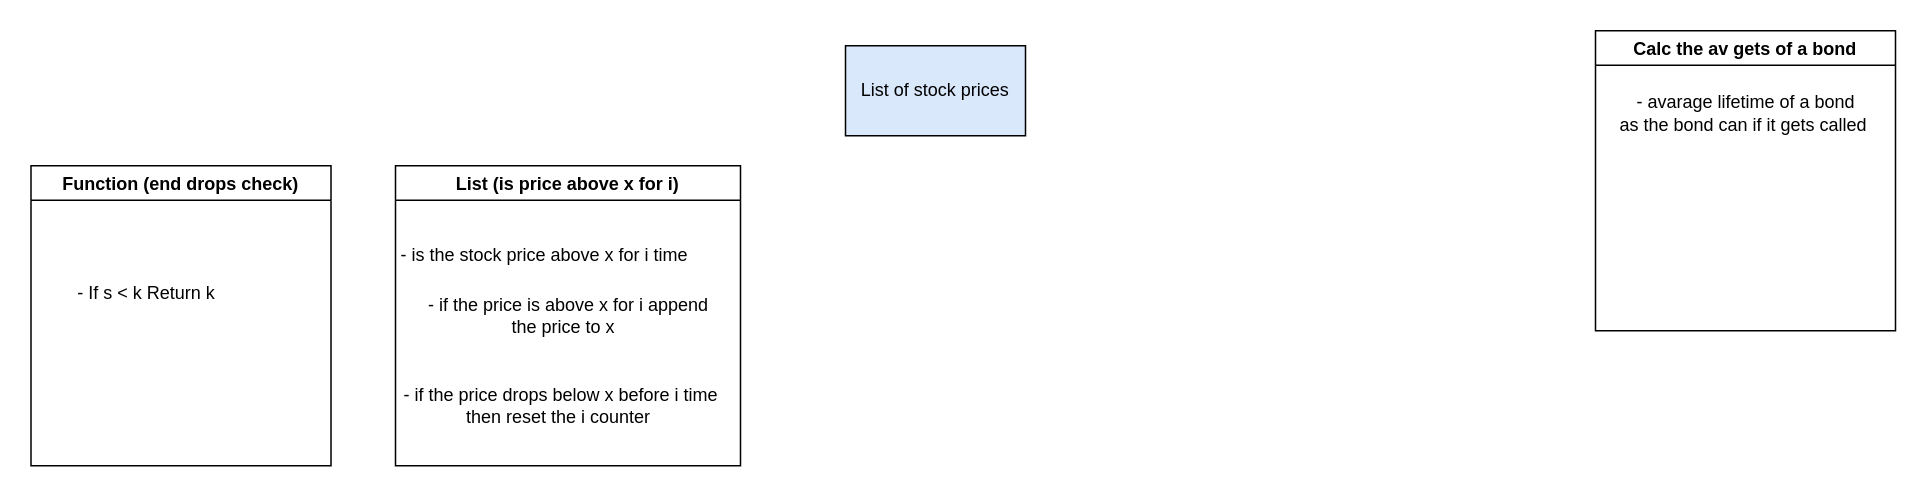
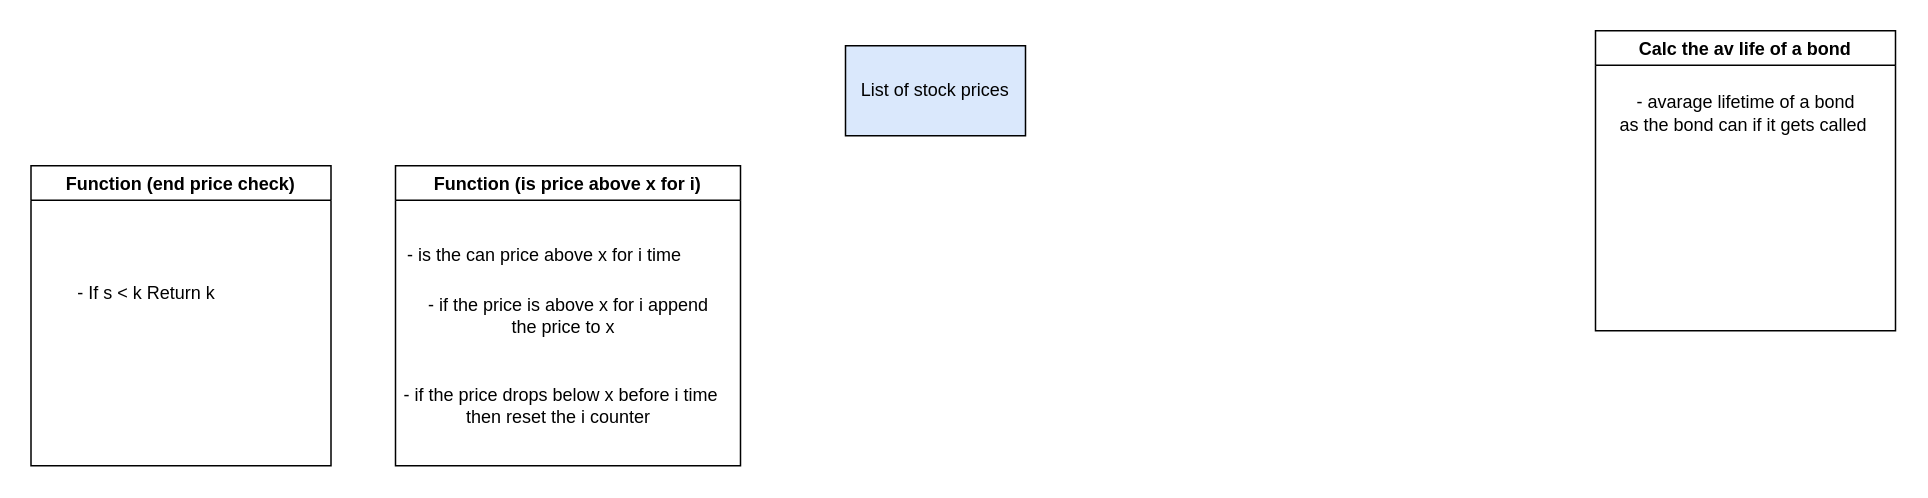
node "Calc the av gets of a bond": label "Calc the av gets of a bond" -> "Calc the av life of a bond"
node "Function (end drops check)": label "Function (end drops check)" -> "Function (end price check)"
node "List (is price above x for i)": label "List (is price above x for i)" -> "Function (is price above x for i)"
node "- is the stock price above x for i time": label "- is the stock price above x for i time" -> "- is the can price above x for i time"
